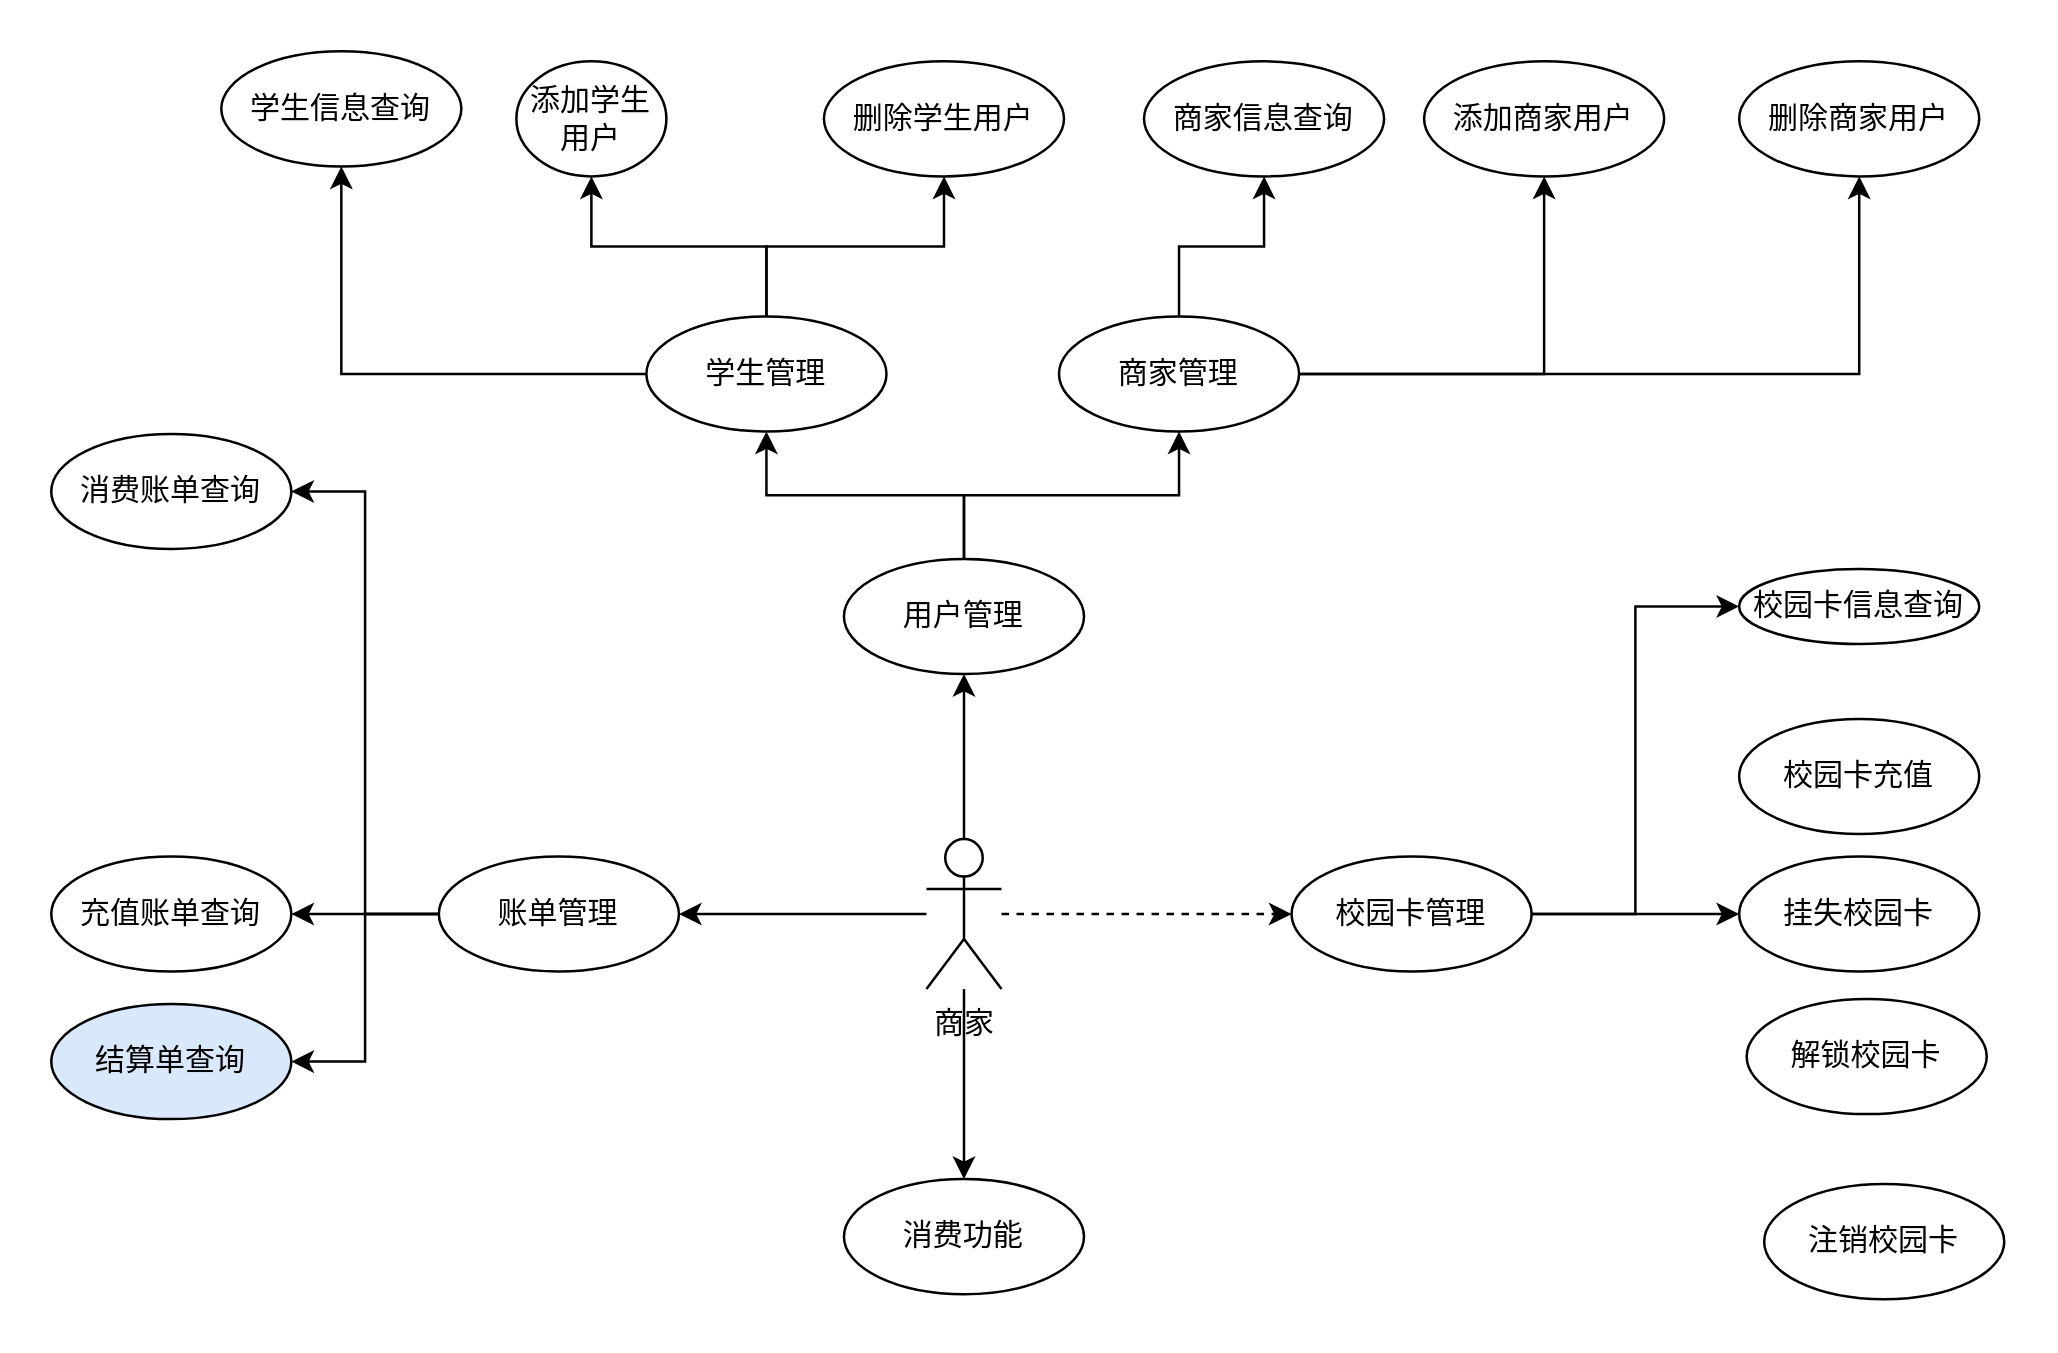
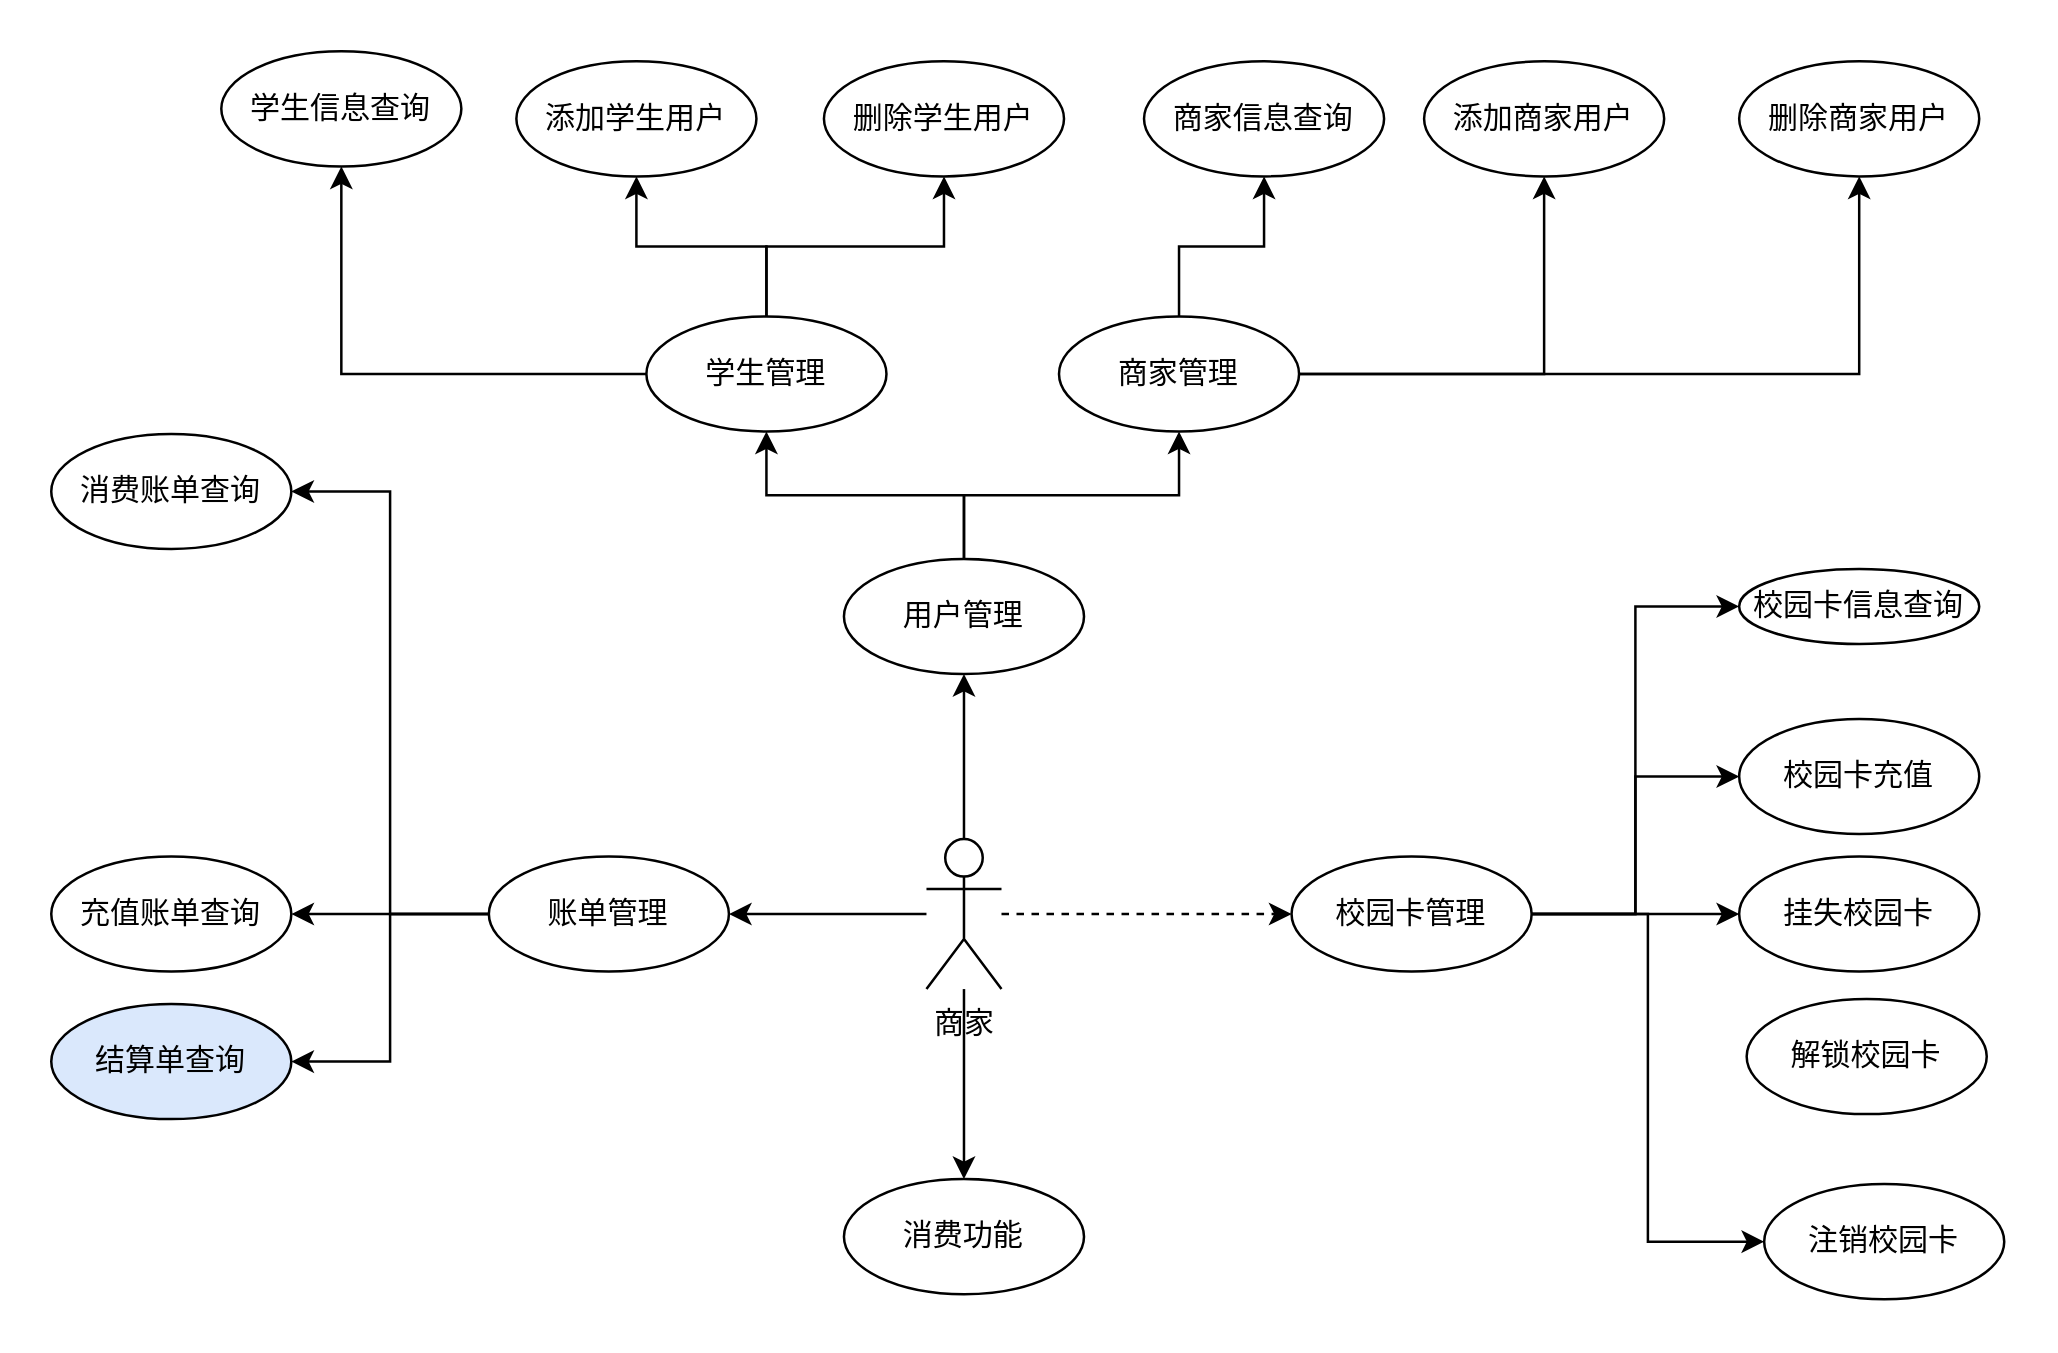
node "添加学生用户": size 150x115 -> 240x115
edge "校园卡管理" -> "校园卡充值": added
node "账单管理": moved (559, 914) -> (609, 914)
edge "校园卡管理" -> "注销校园卡": added
